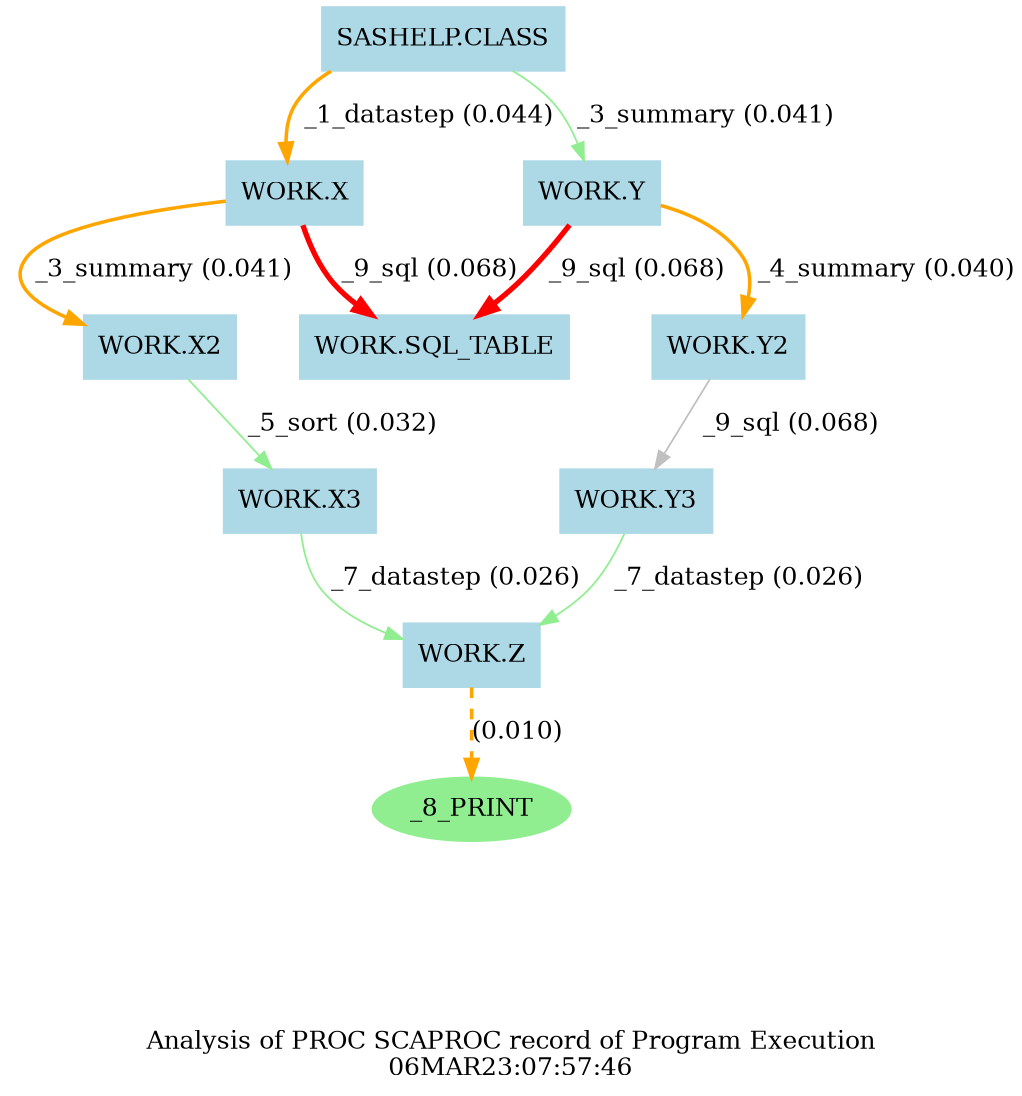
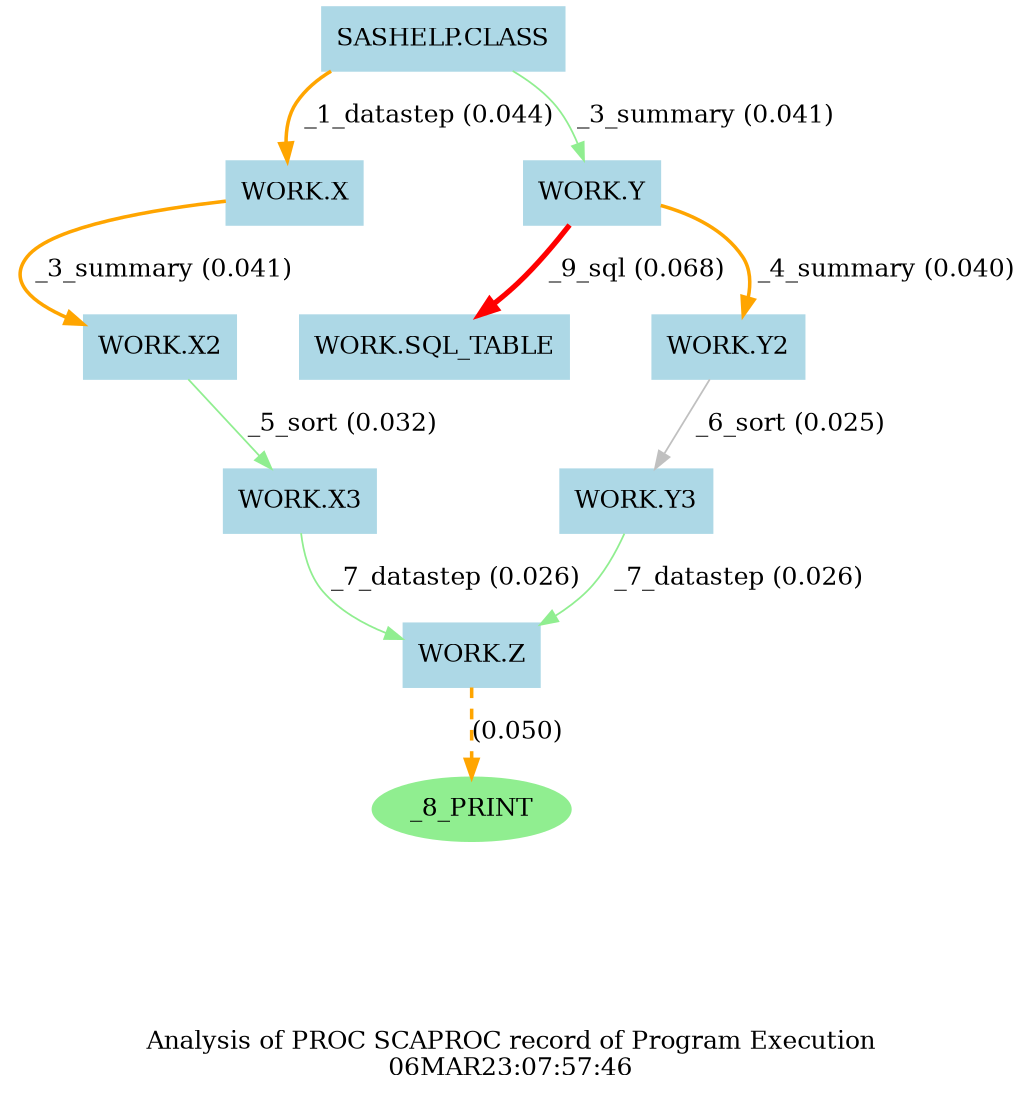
edge "WORK.X" -> "WORK.SQL_TABLE": removed, label "_9_sql (0.068)"
edge "WORK.Y2" -> "WORK.Y3": label " _9_sql (0.068)" -> " _6_sort (0.025)"
edge "WORK.Z" -> "_8_PRINT": label "(0.010)" -> "(0.050)"
